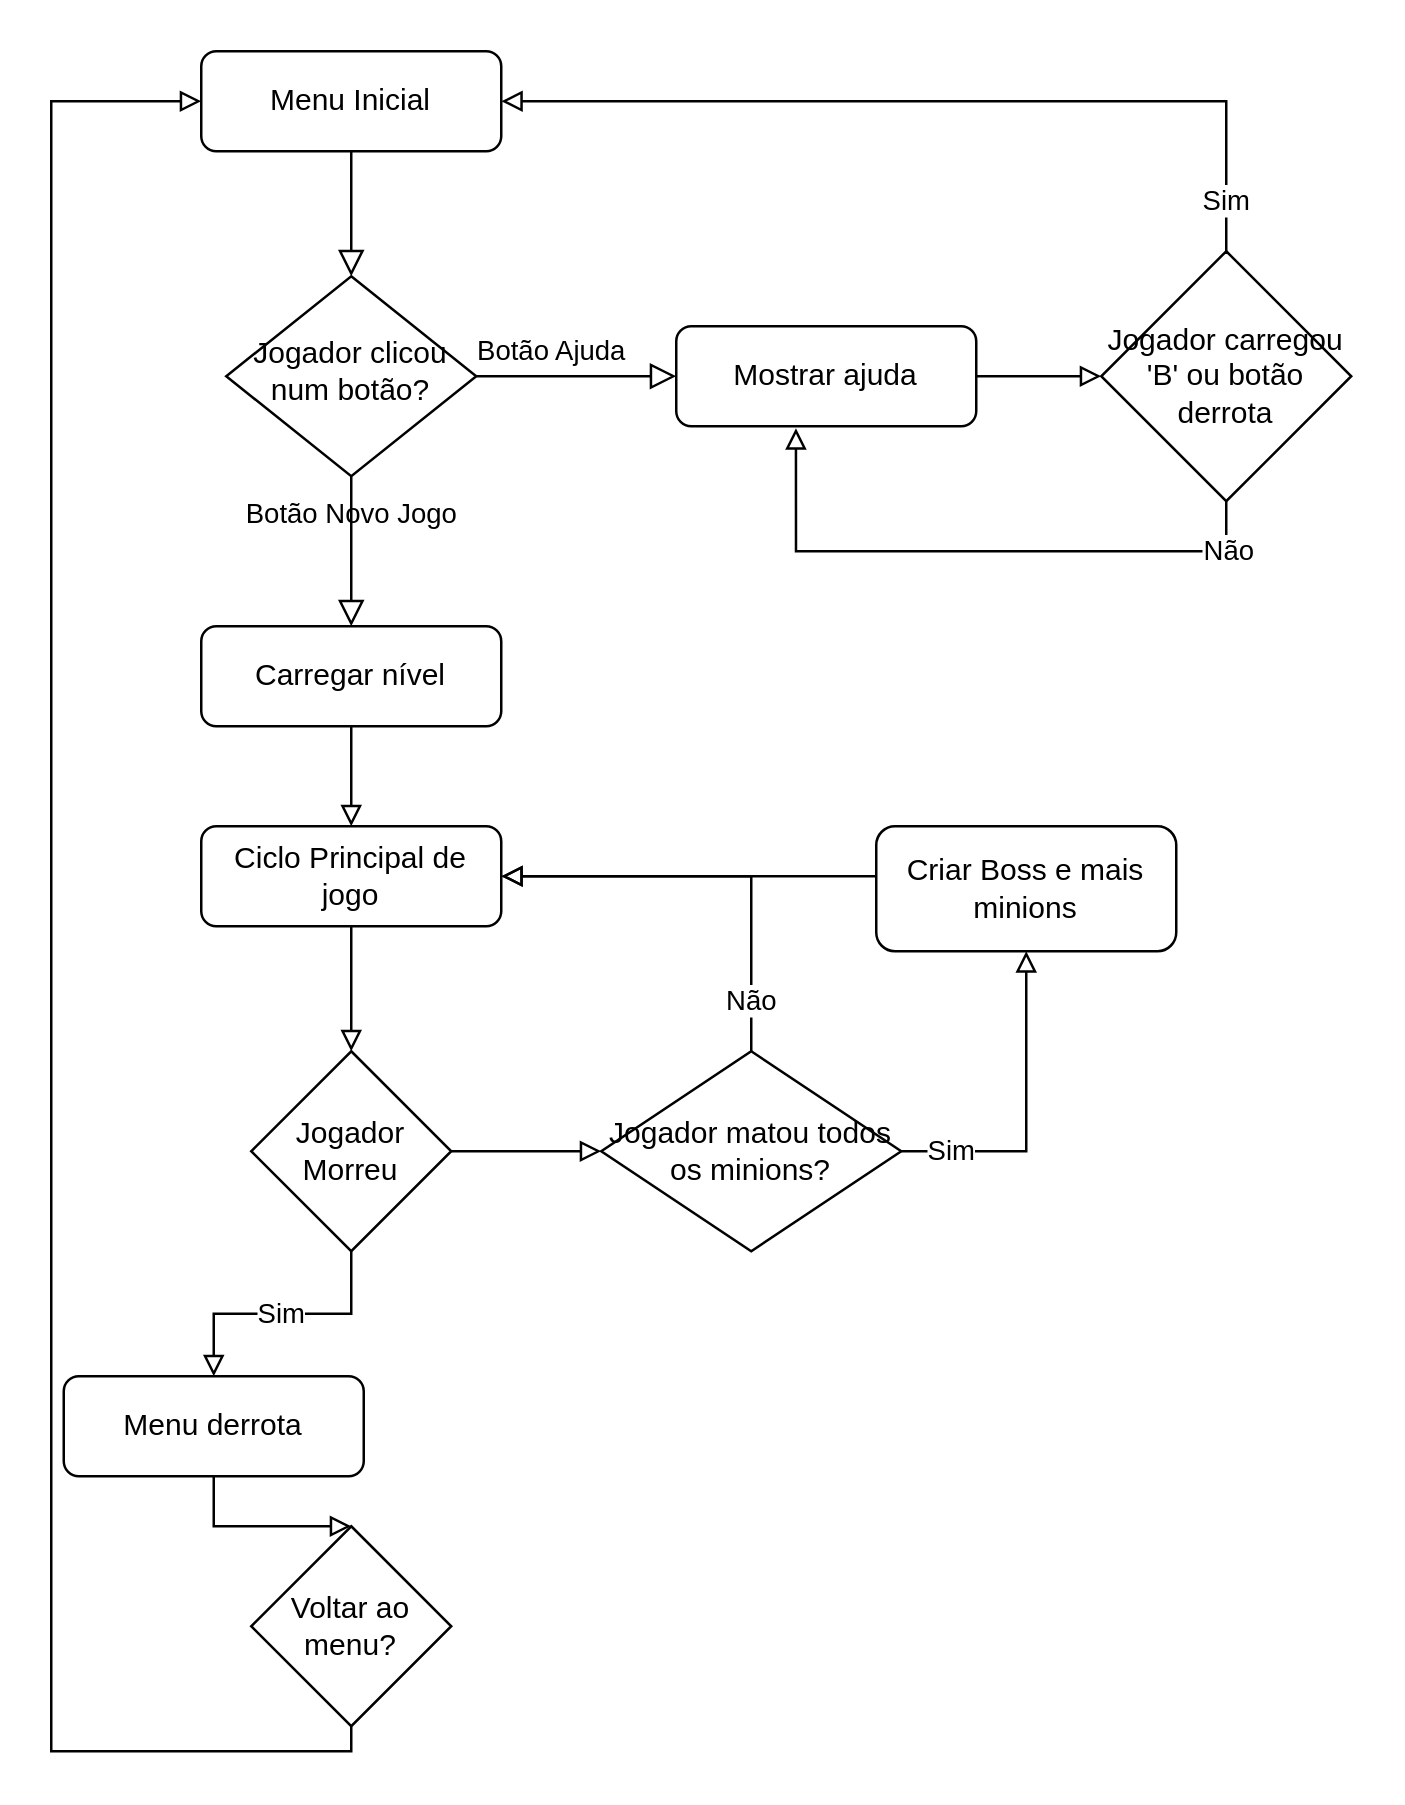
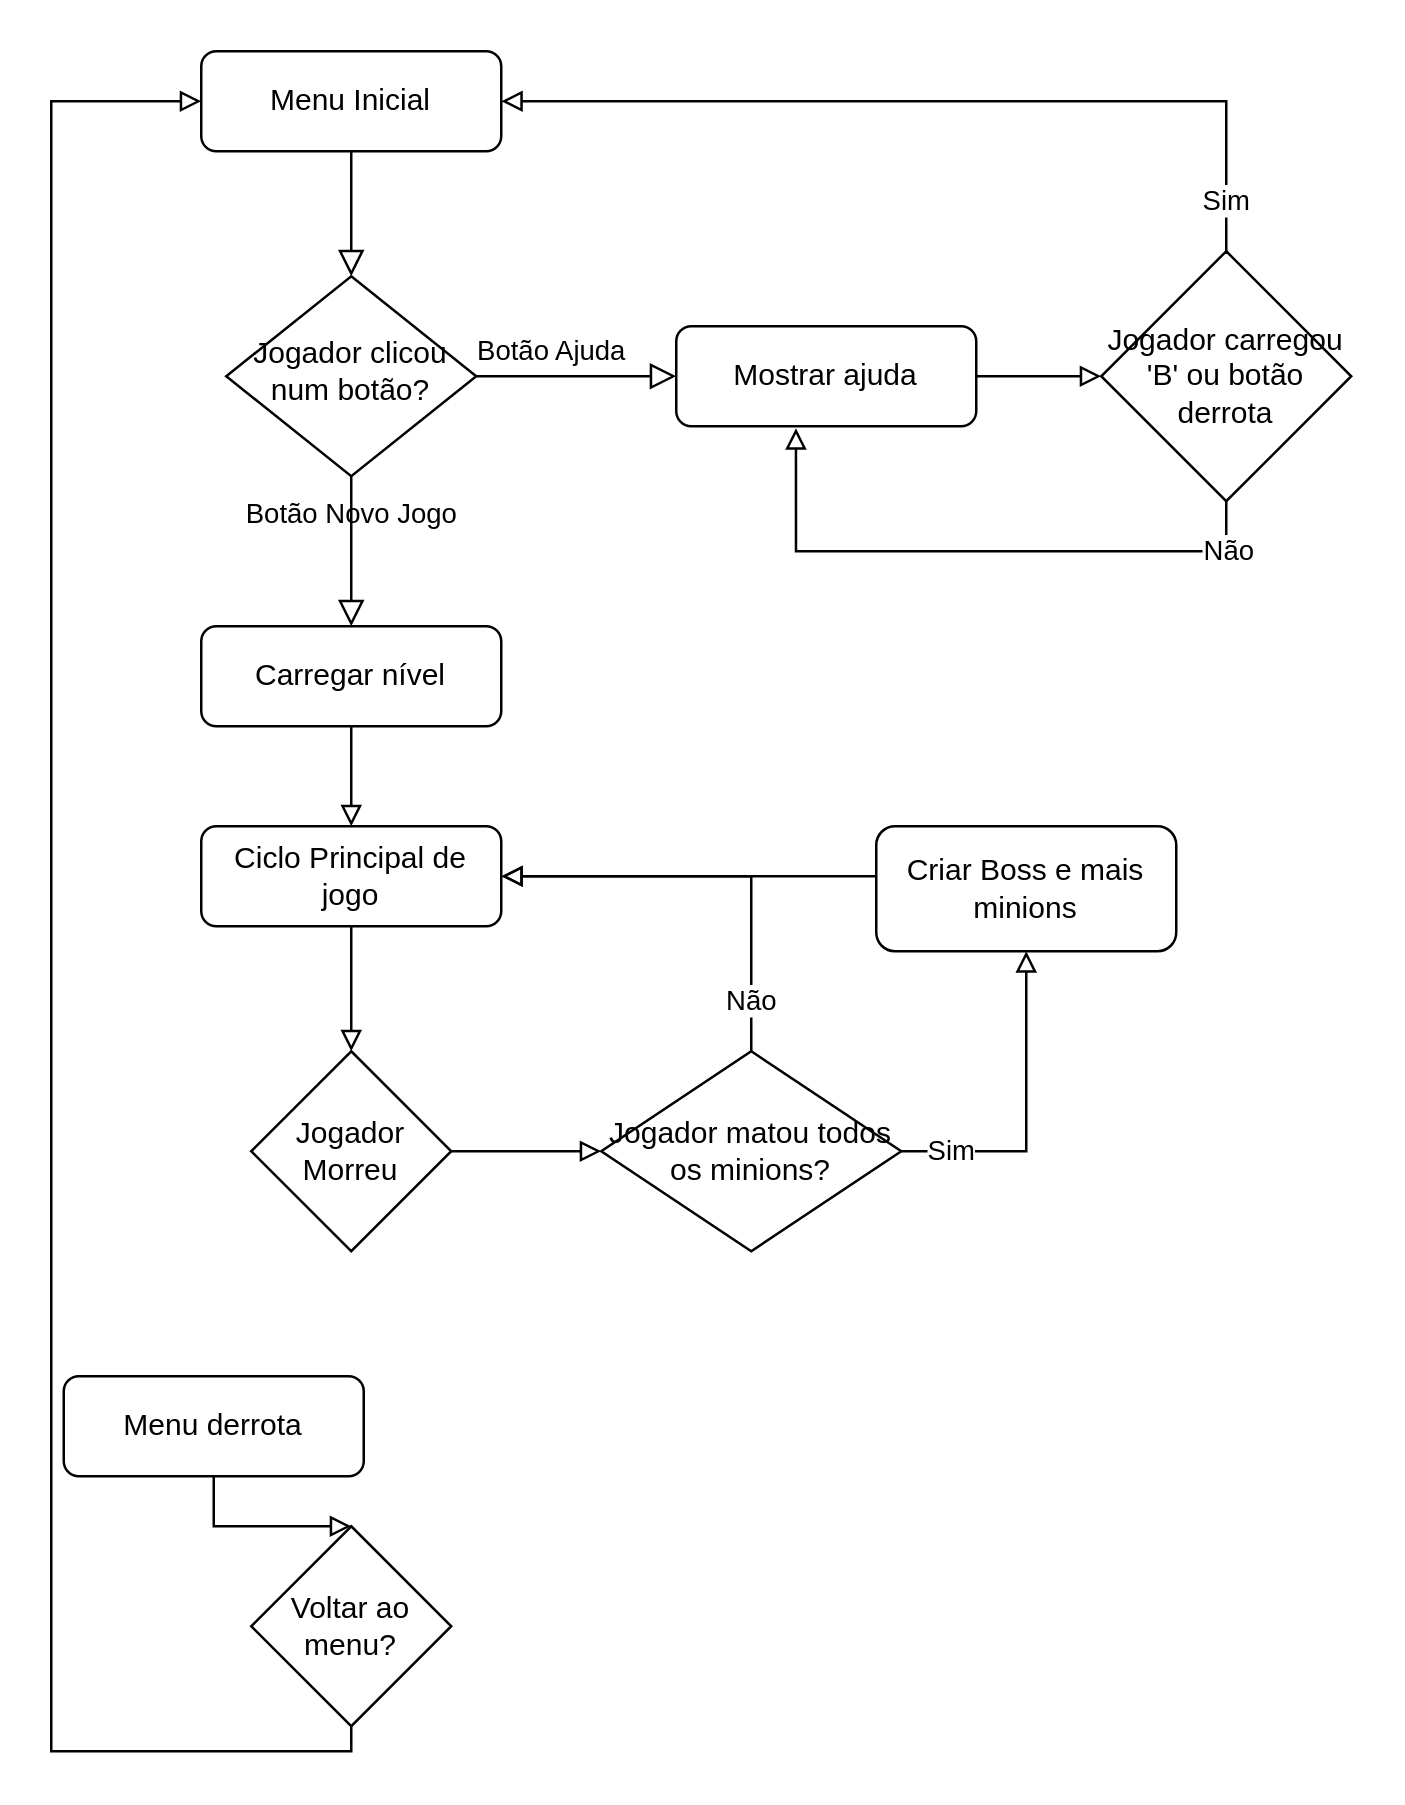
edge "Jogador Morreu" -> "Menu derrota": removed, label "Sim"
